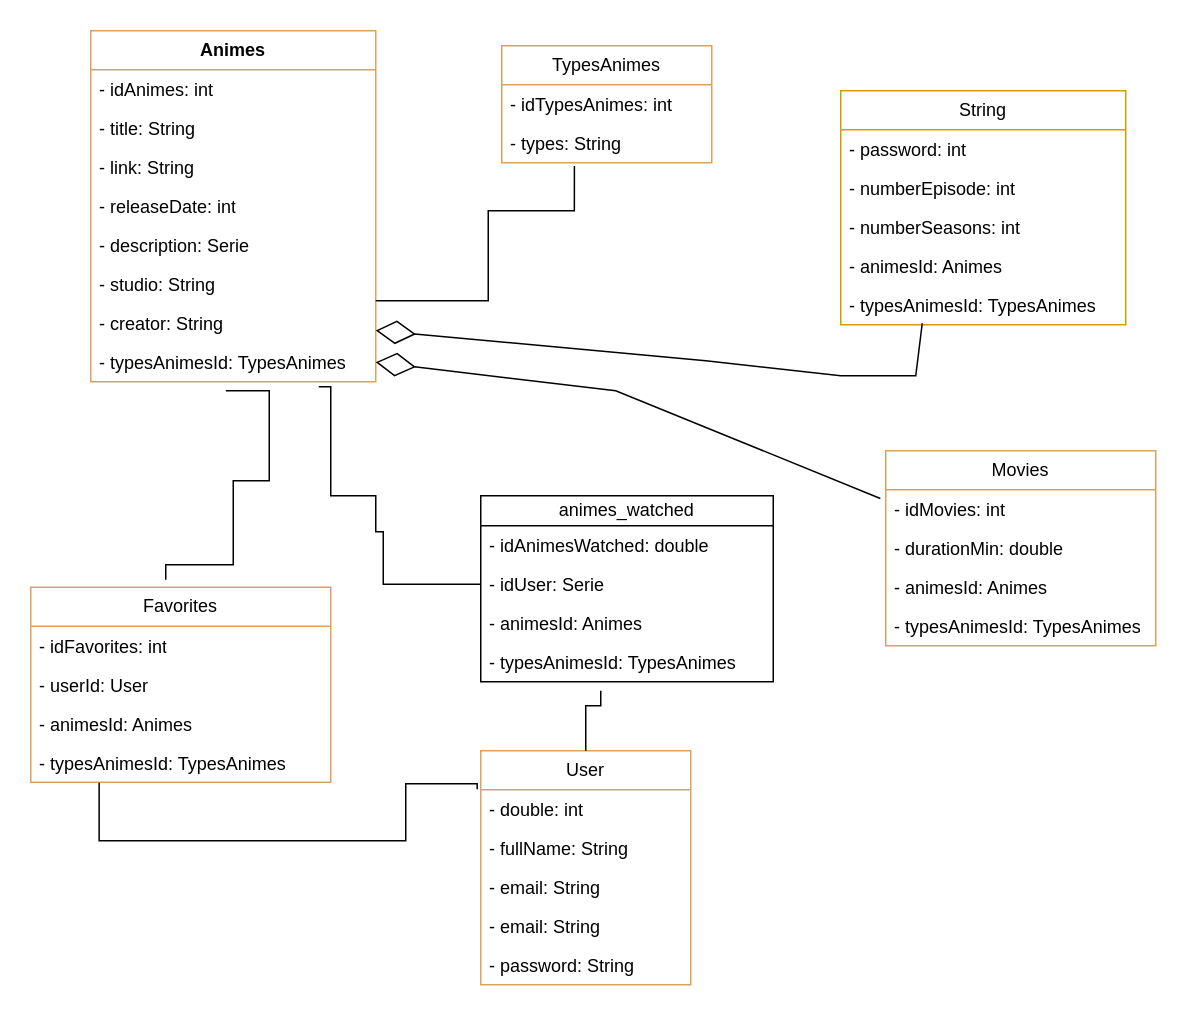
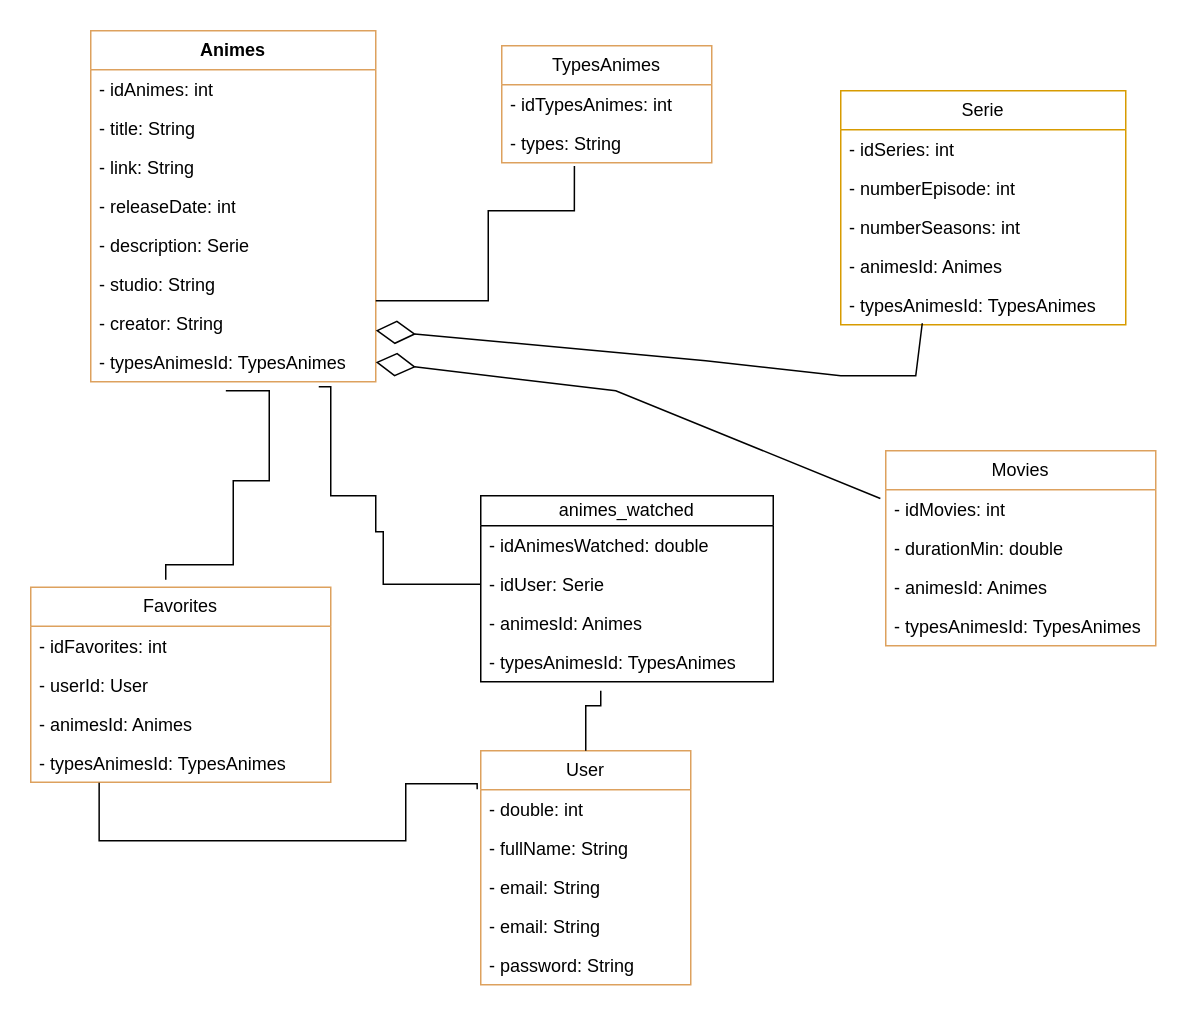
node "String": label "String" -> "Serie"
node "- password: int": label "- password: int" -> "- idSeries: int"
